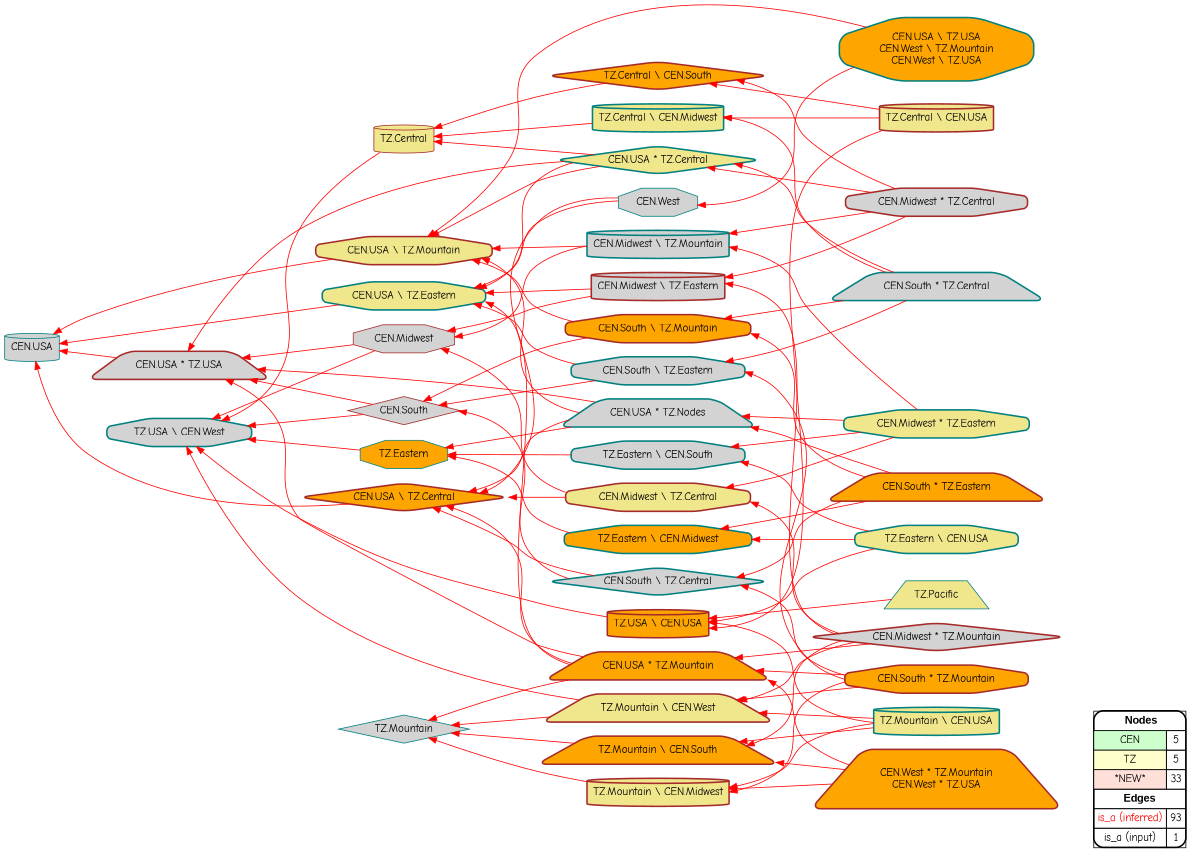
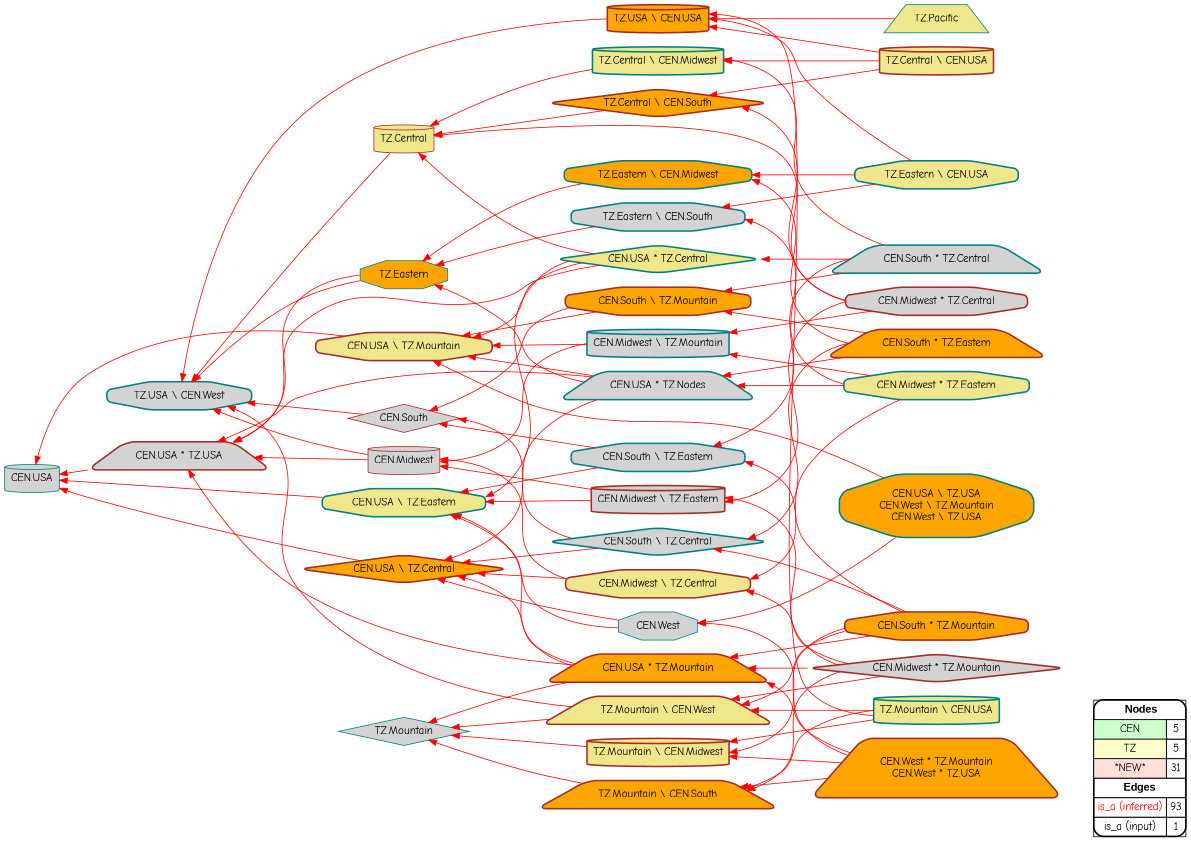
edge "CEN.Midwest * TZ.Central" -> "CEN.USA * TZ.Central": now "CEN.Midwest * TZ.Central" -> "TZ.Central"
node "CEN.Midwest": shape octagon -> cylinder
edge "CEN.South" -> "CEN.USA * TZ.USA": now "TZ.Eastern" -> "CEN.USA * TZ.USA"
edge "CEN.West * TZ.Mountain CEN.West * TZ.USA" -> "CEN.West": added
node "Nodes": text "33" -> "31"
